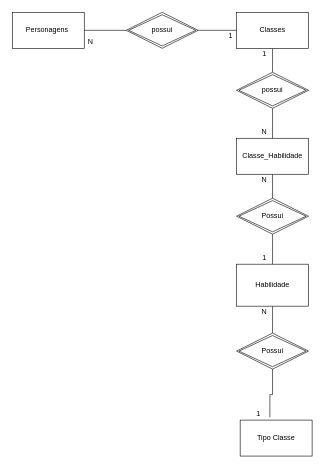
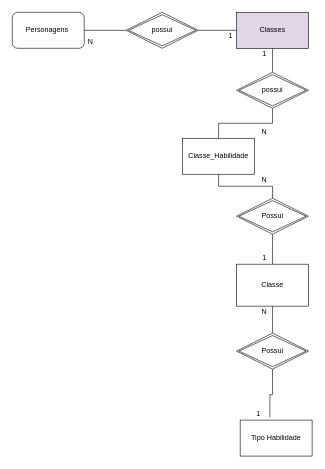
node "Personagens": shape rectangle -> rounded rectangle
node "Classes": fillcolor #ffffff -> #e1d5e7
node "Classe_Habilidade": moved (273, 156) -> (219, 156)
node "Habilidade": label "Habilidade" -> "Classe"
node "Tipo Classe": label "Tipo Classe" -> "Tipo Habilidade"
